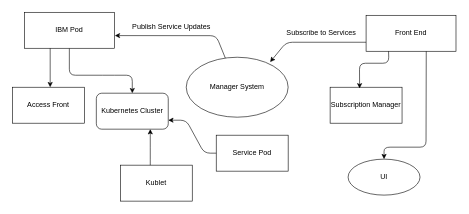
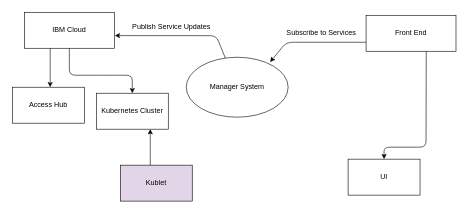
node "IBM Pod": label "IBM Pod" -> "IBM Cloud"
edge "Front End" -> "Subscription Manager": removed
node "Access Front": label "Access Front" -> "Access Hub"
node "Subscription Manager": removed
node "Kubernetes Cluster": shape rounded rectangle -> rectangle
edge "Service Pod" -> "Kubernetes Cluster": removed
node "Service Pod": removed
node "UI": shape ellipse -> rectangle
node "Kublet": fillcolor #ffffff -> #e1d5e7
